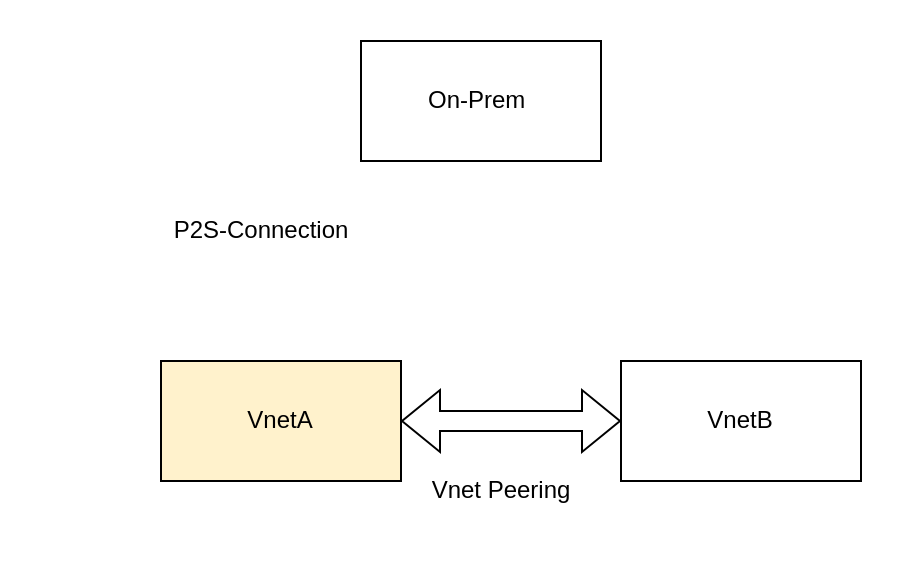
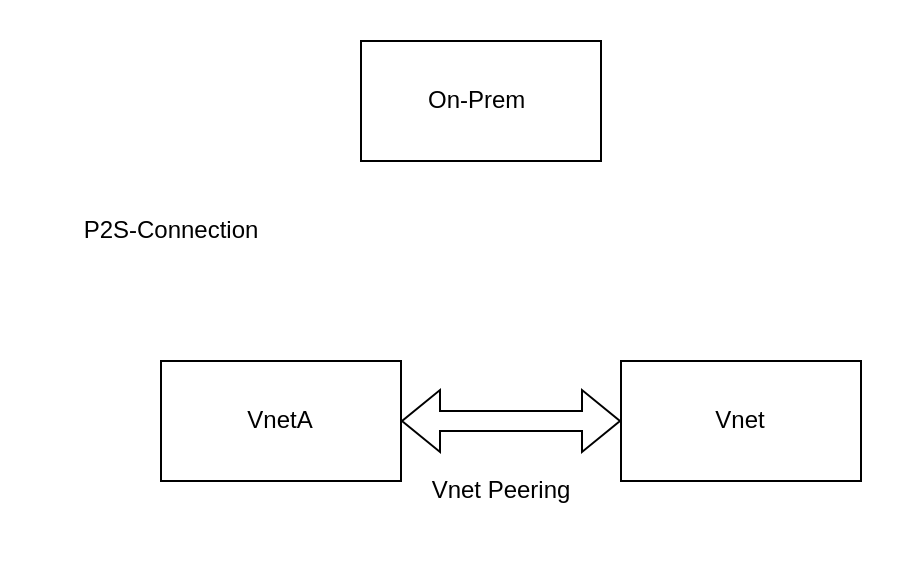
node "P2S-Connection": moved (261, 231) -> (171, 231)
node "VnetA": fillcolor #fff2cc -> #ffffff
node "VnetB": label "VnetB" -> "Vnet"
